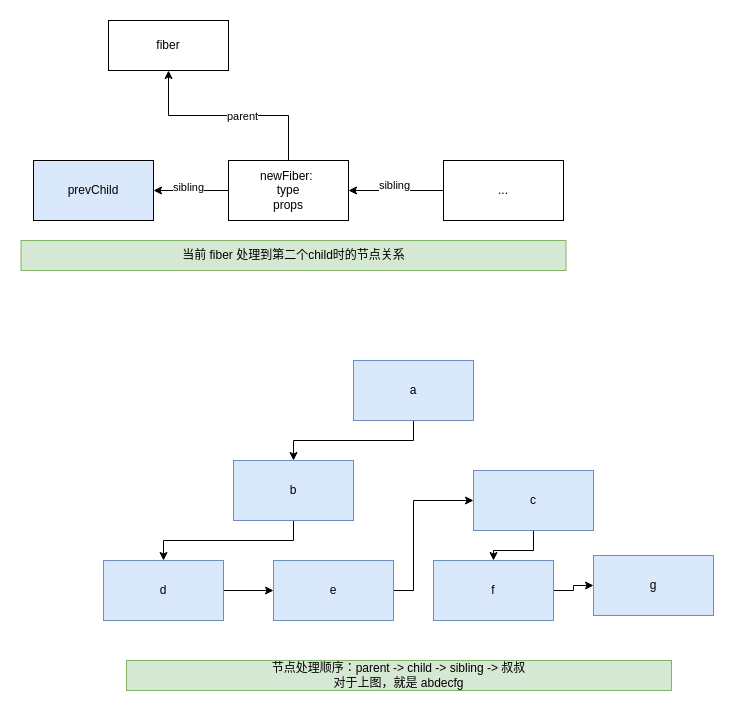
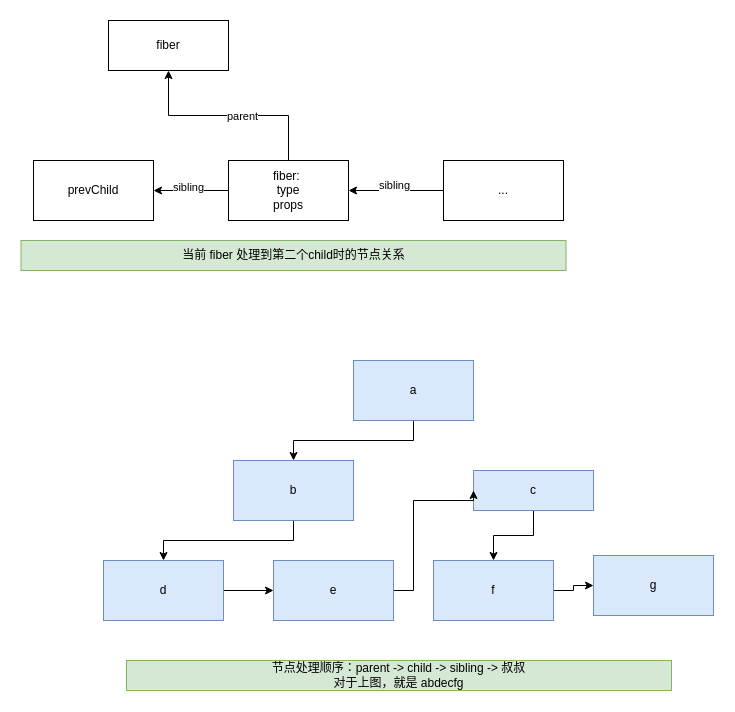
node "prevChild": fillcolor #dae8fc -> #ffffff
node "newFiber: type props": label "newFiber: type props" -> "fiber: type props"
node "c": size 120x60 -> 120x40
